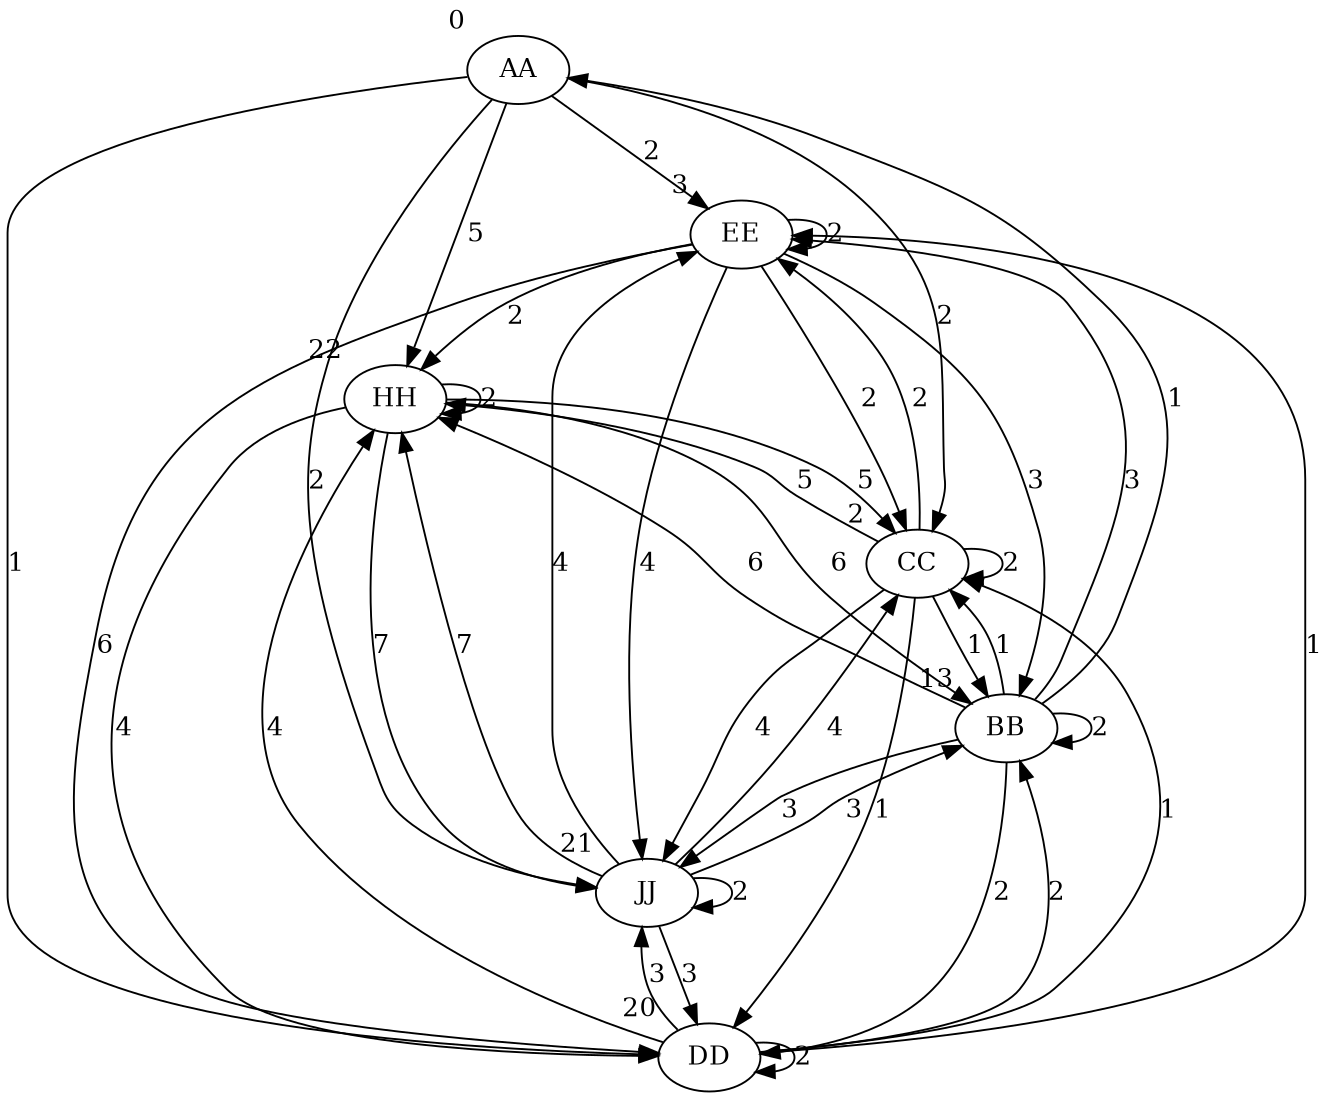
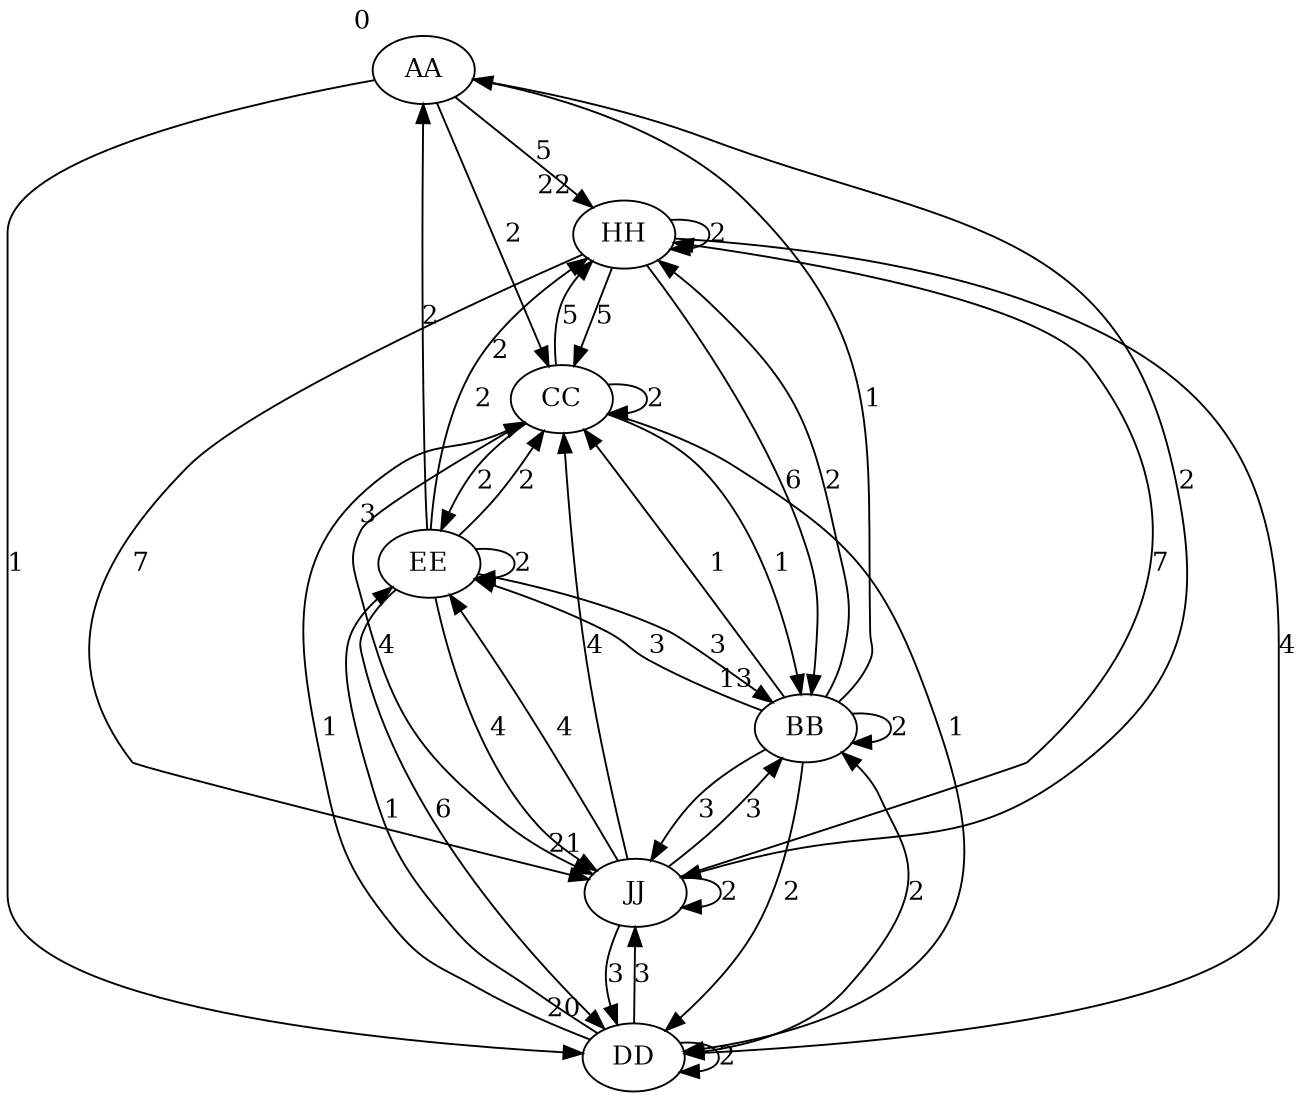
edge "AA 0" -> "EE 3": reversed
edge "BB 13" -> "HH 22": label "6" -> "2"
edge "DD 20" -> "HH 22": removed, label "4"
